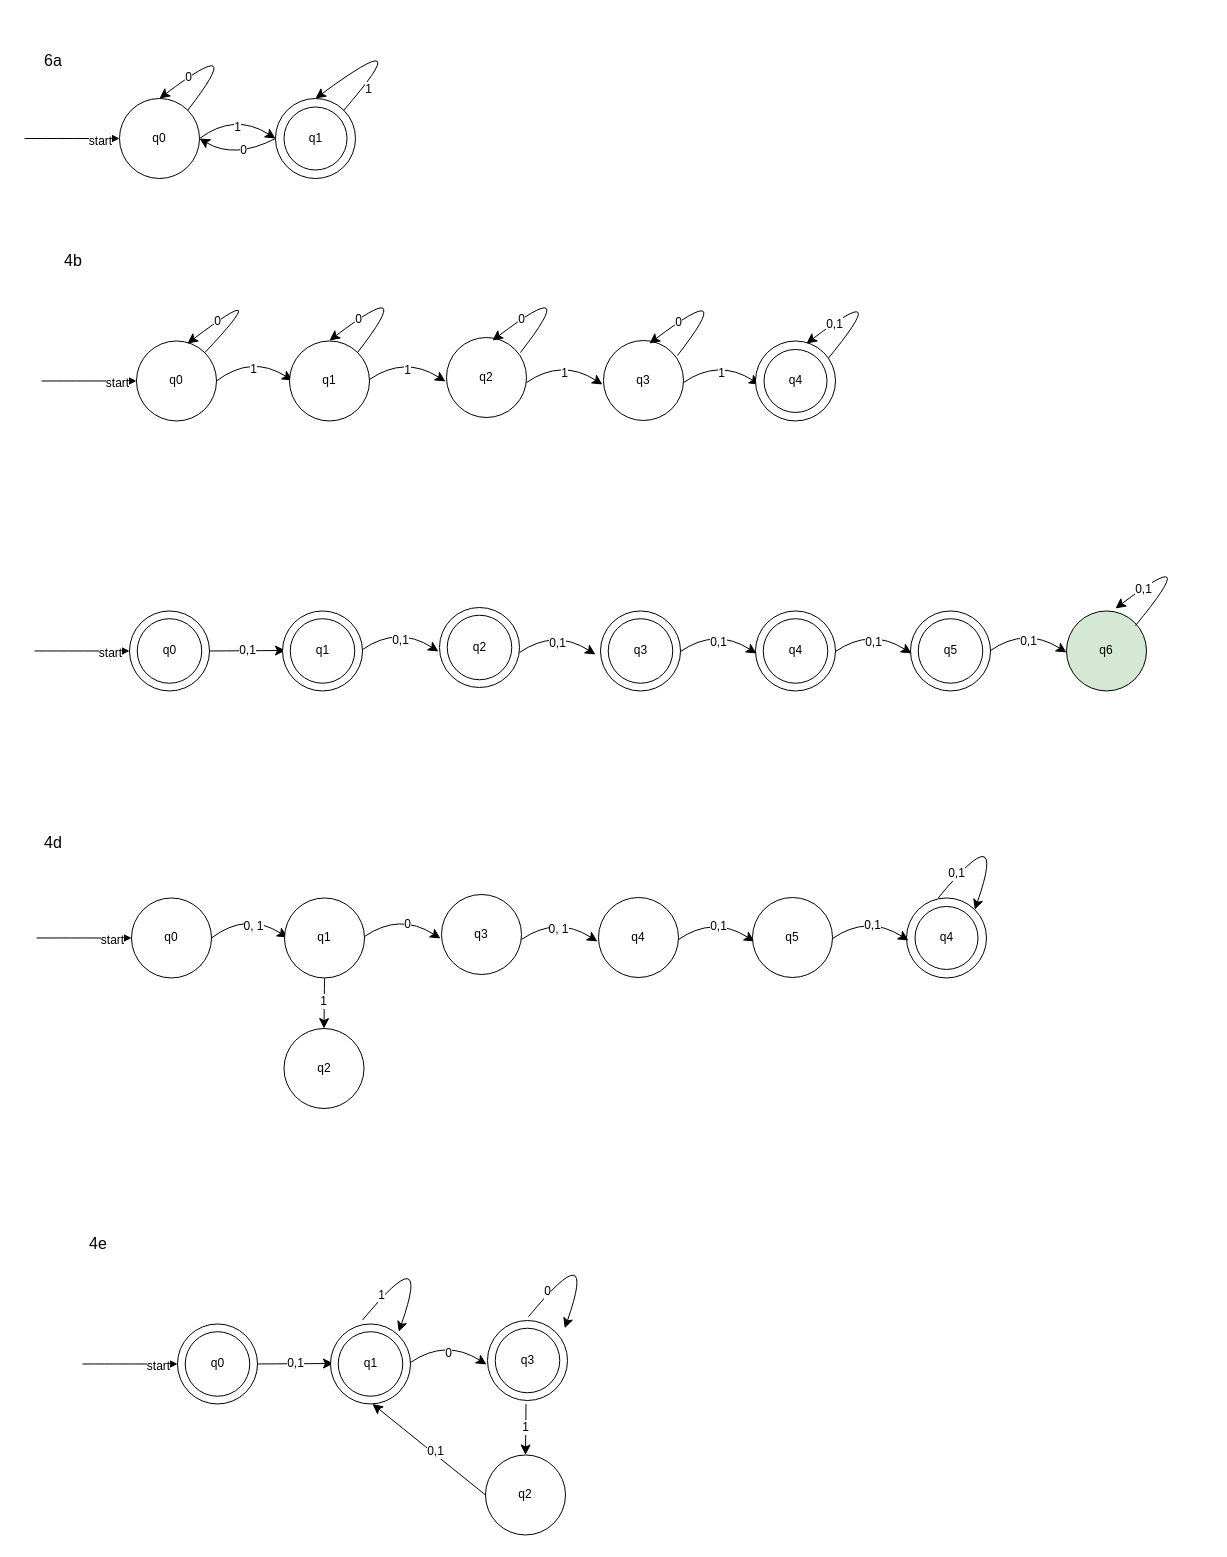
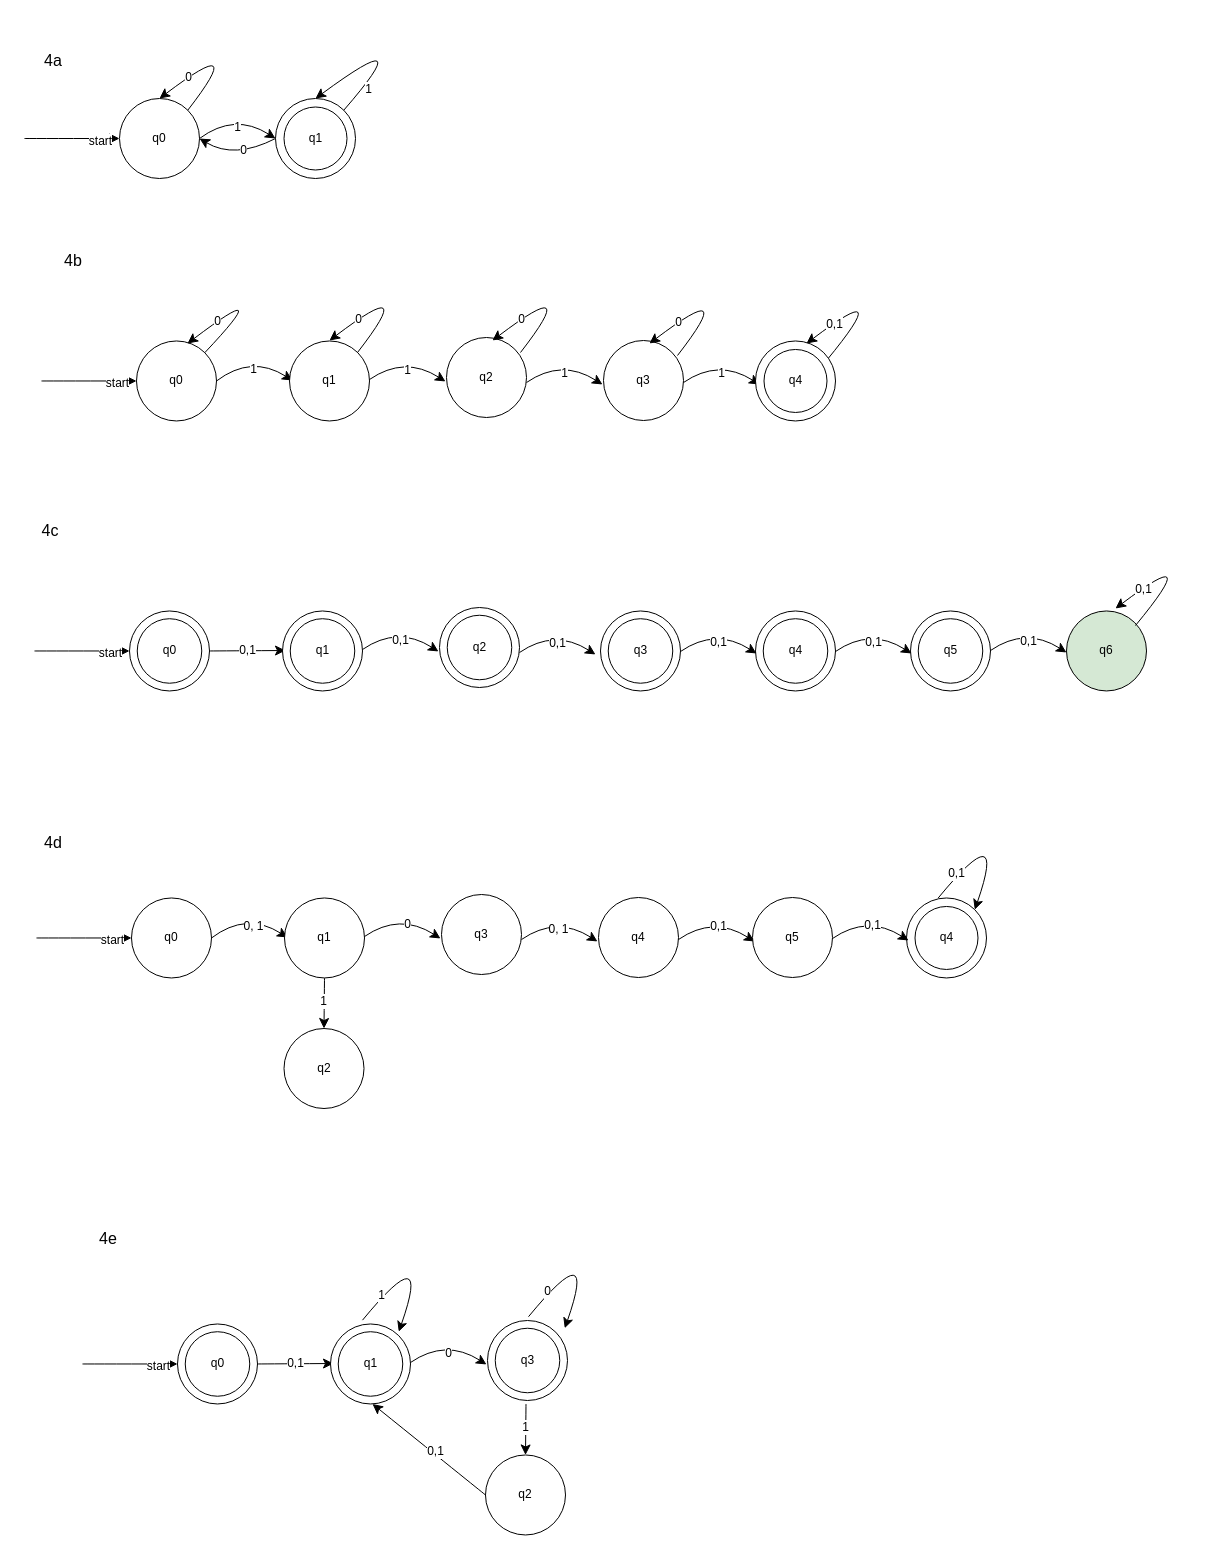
node "6a": label "6a" -> "4a"
node "4c": added
node "4e": moved (99, 1244) -> (109, 1239)
